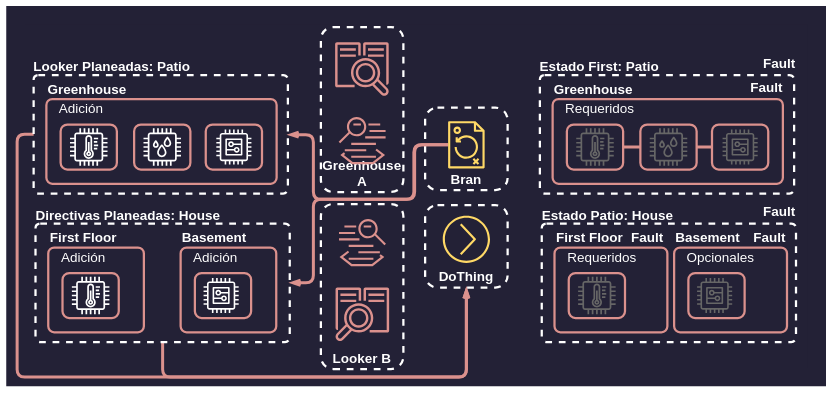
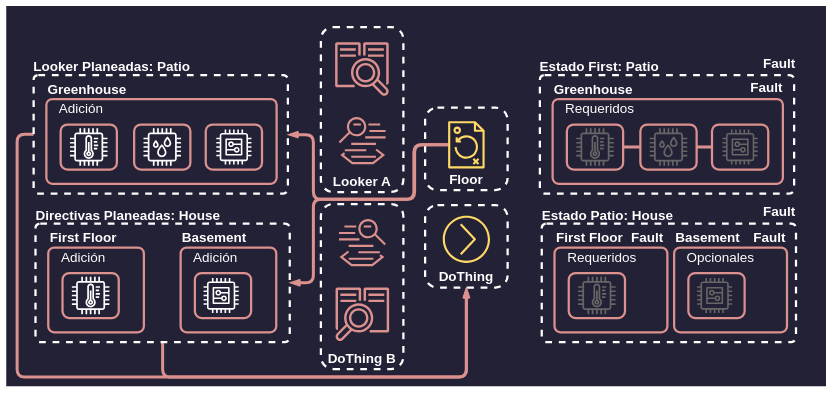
node "Greenhouse A": label "Greenhouse A" -> "Looker A"
node "Bran": label "Bran" -> "Floor"
node "Looker B": label "Looker B" -> "DoThing B"
